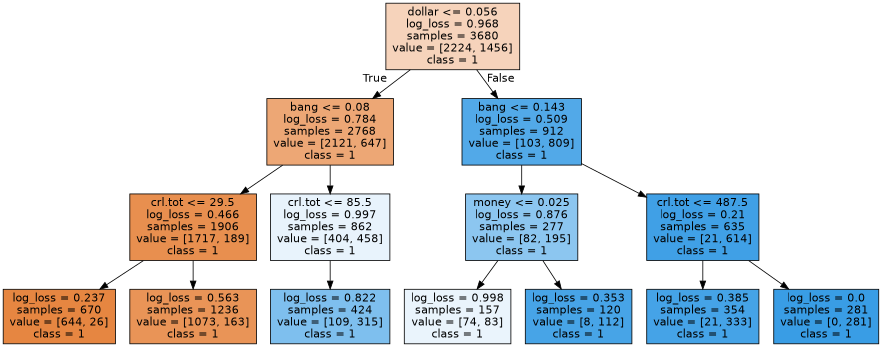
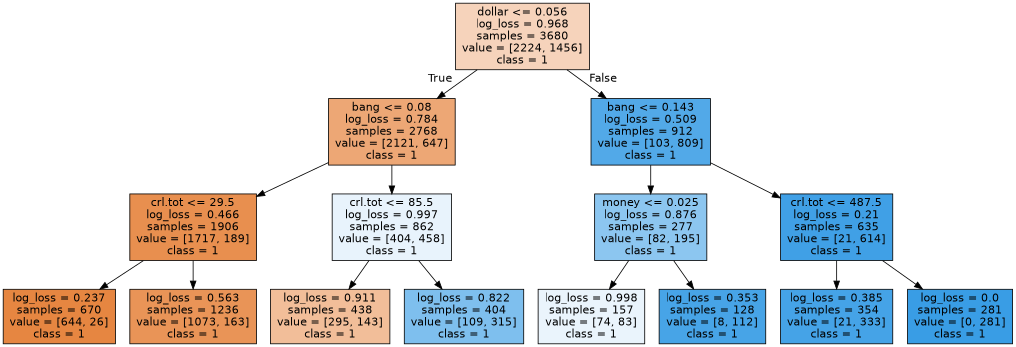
node "log_loss = 0.911 samples = 438 value = [295, 143] class = 1": added
node "log_loss = 0.822 samples = 424 value = [109, 315] class = 1": label "log_loss = 0.822 samples = 424 value = [109, 315] class = 1" -> "log_loss = 0.822 samples = 404 value = [109, 315] class = 1"
node "log_loss = 0.353 samples = 120 value = [8, 112] class = 1": label "log_loss = 0.353 samples = 120 value = [8, 112] class = 1" -> "log_loss = 0.353 samples = 128 value = [8, 112] class = 1"
